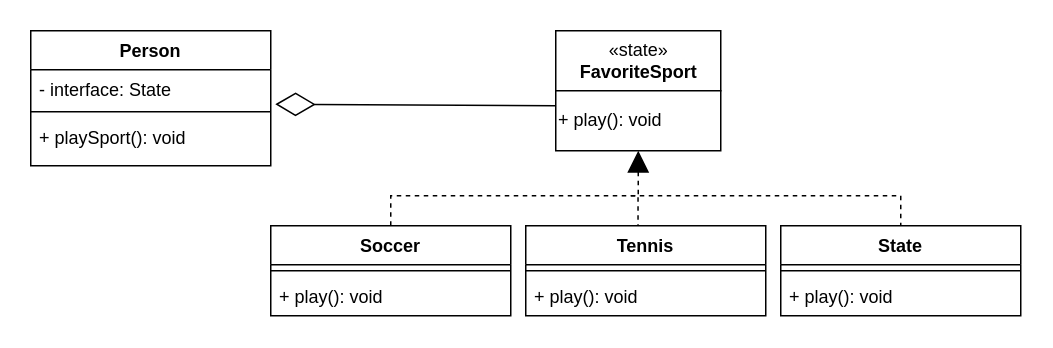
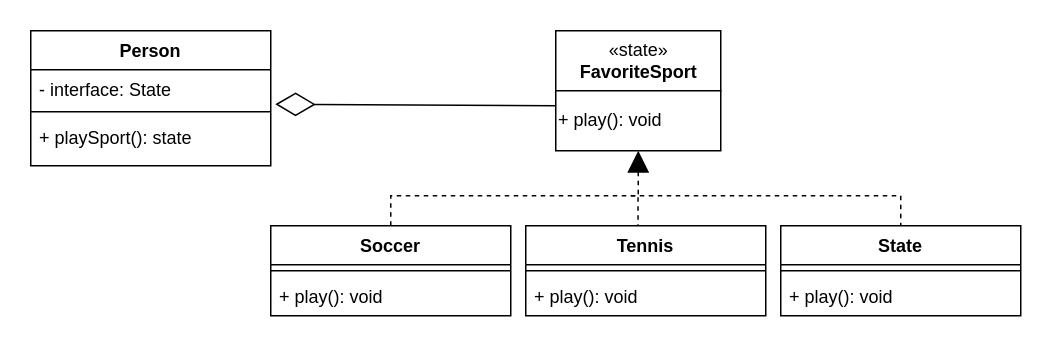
node "+ playSport(): void": label "+ playSport(): void" -> "+ playSport(): state"
